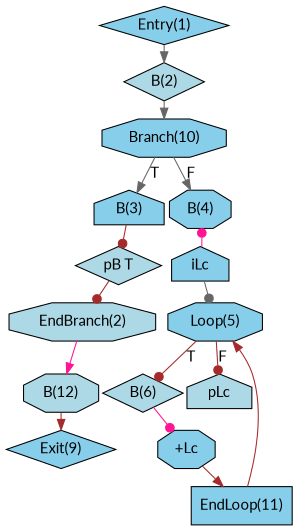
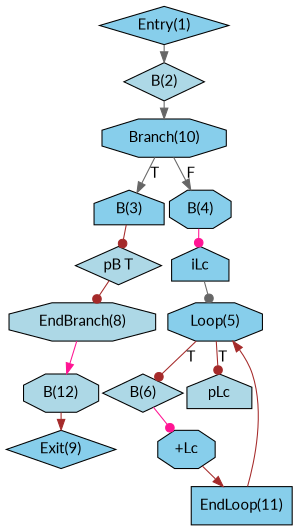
edge "iLc" -> "B(4)": reversed
node "EndBranch(2)": label "EndBranch(2)" -> "EndBranch(8)"
edge "Loop(5)" -> "pLc": label "F" -> "T"
